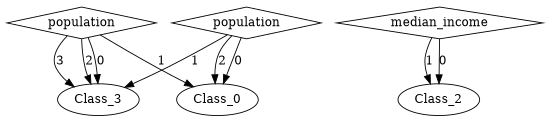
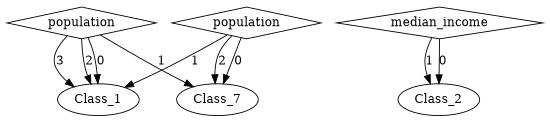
node "Class_3": label "Class_3" -> "Class_1"
node "Class_0": label "Class_0" -> "Class_7"
